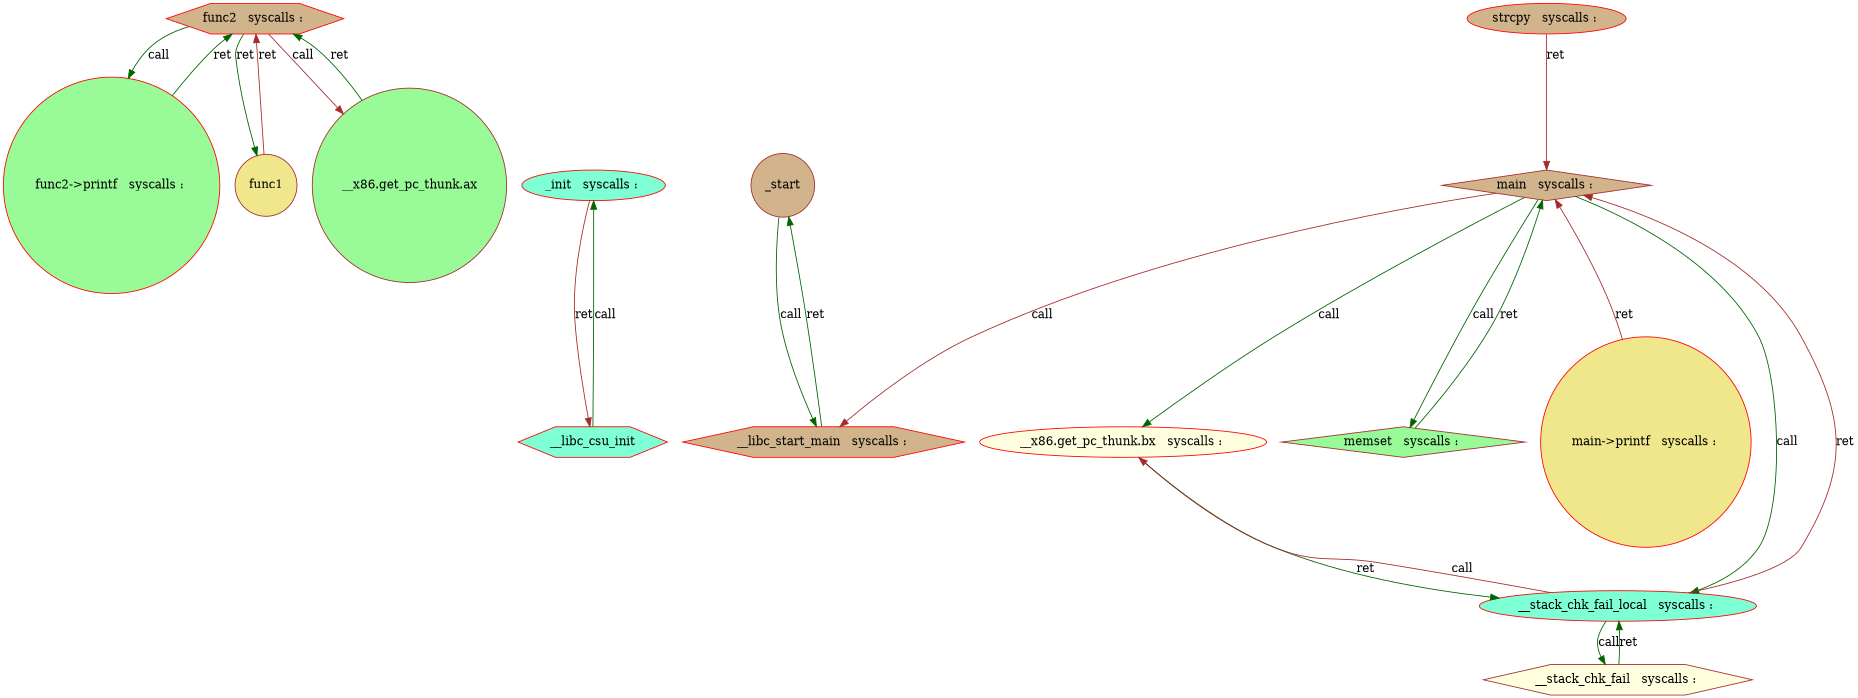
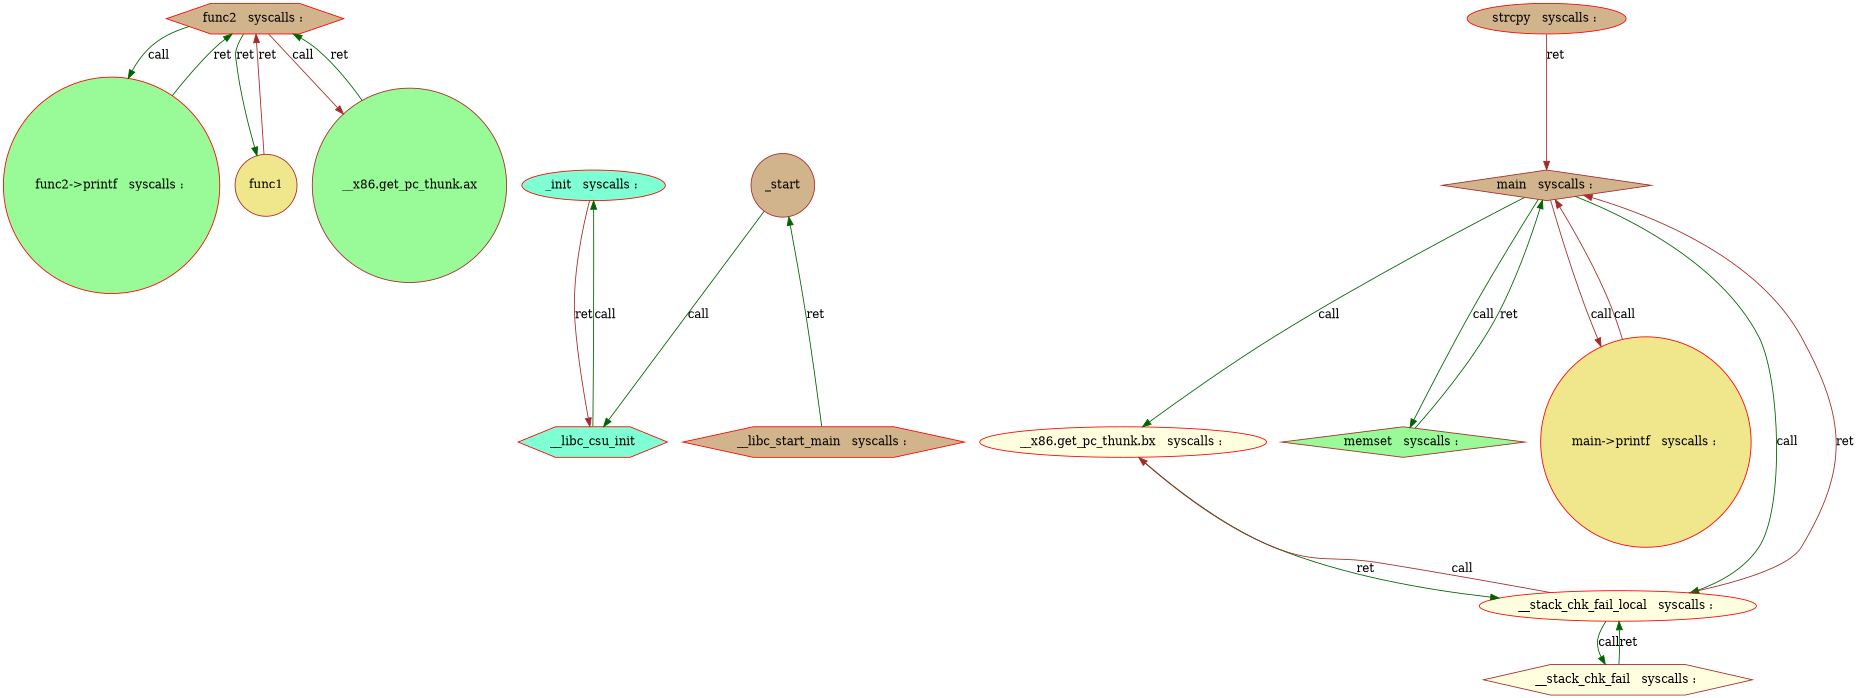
edge "main   syscalls :" -> "__libc_start_main   syscalls :": now "main   syscalls :" -> "main->printf   syscalls :"
edge "main->printf   syscalls :" -> "main   syscalls :": label "ret" -> "call"
edge "_start" -> "__libc_start_main   syscalls :": now "_start" -> "__libc_csu_init"
node "__stack_chk_fail_local   syscalls :": fillcolor aquamarine -> lightyellow
